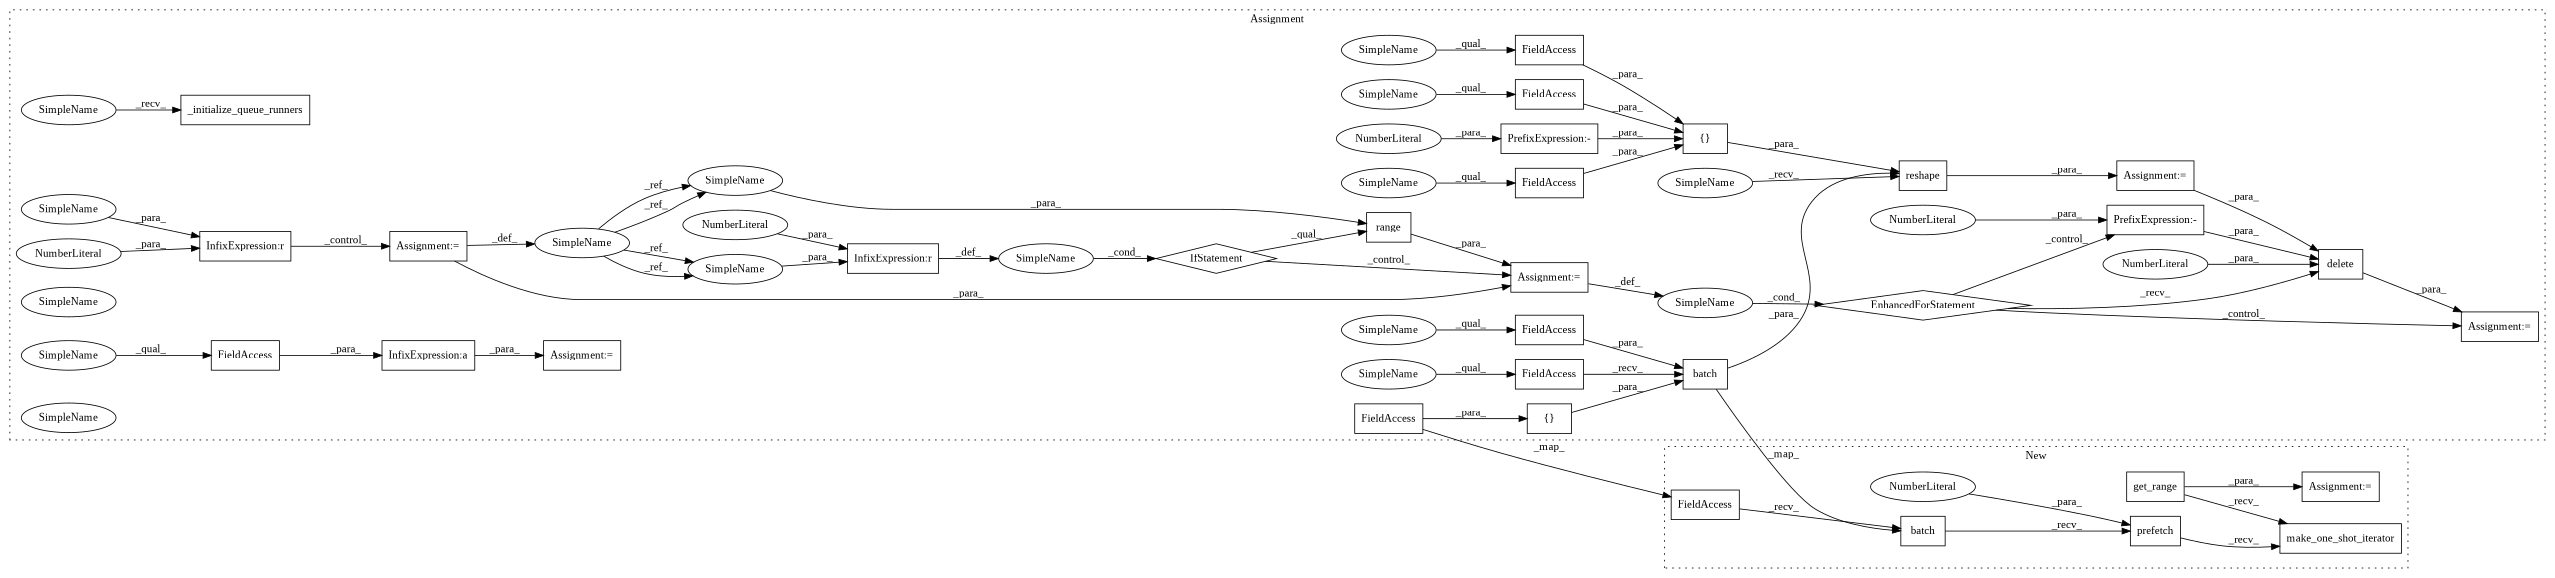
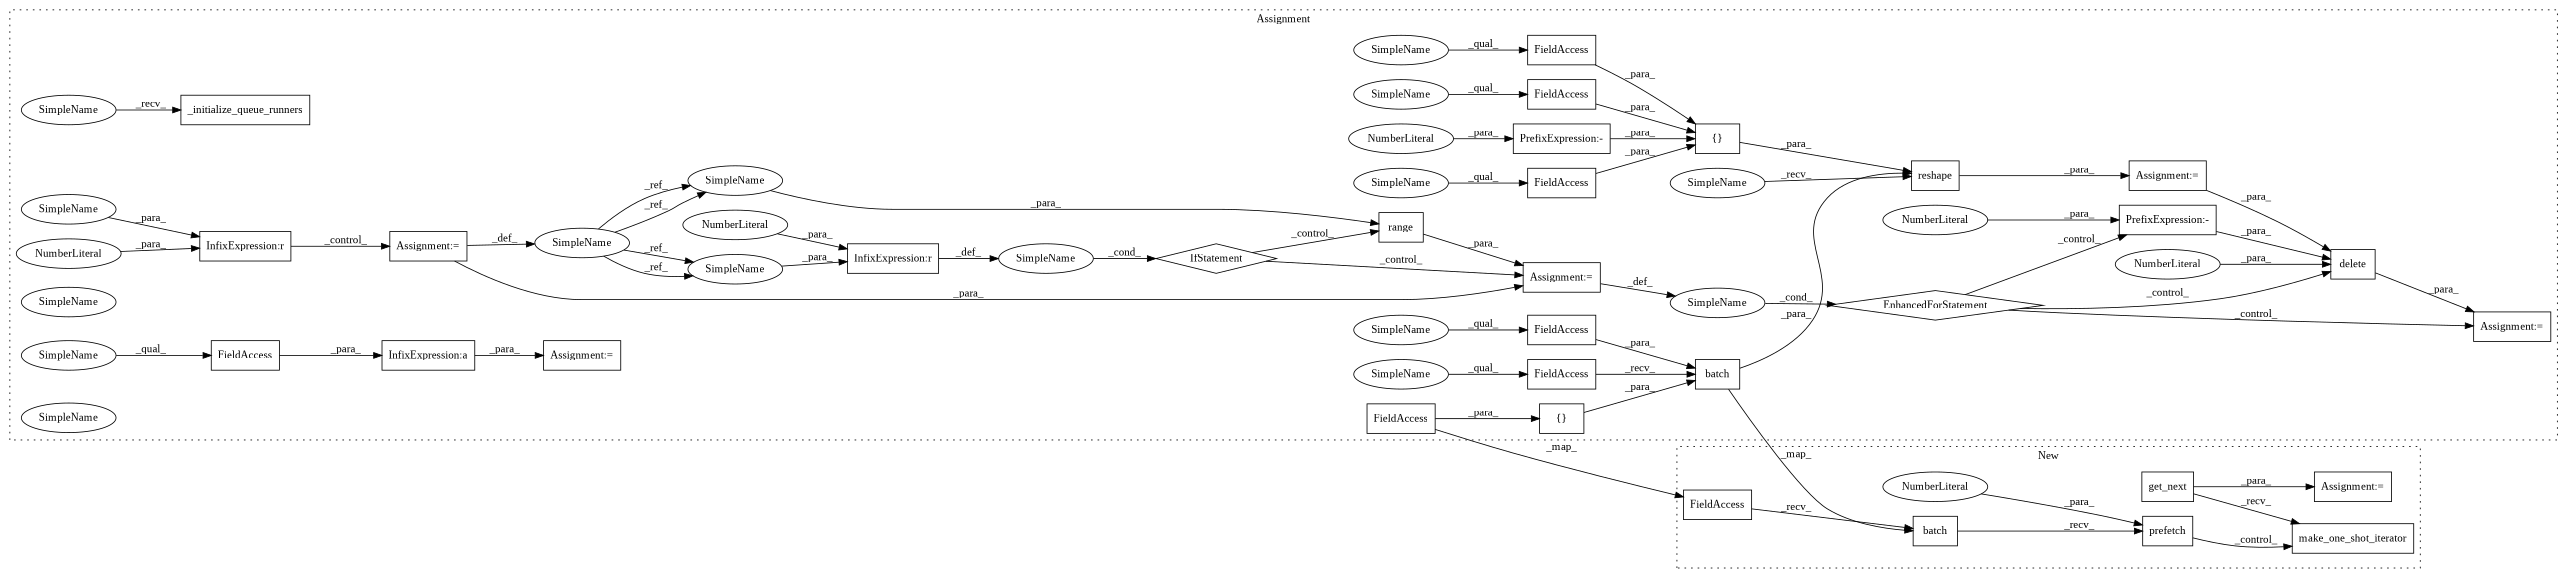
edge "IfStatement" -> "range": label "_qual_" -> "_control_"
edge "EnhancedForStatement" -> "delete": label "_recv_" -> "_control_"
node "get_range": label "get_range" -> "get_next"
edge "prefetch" -> "make_one_shot_iterator": label "_recv_" -> "_control_"
